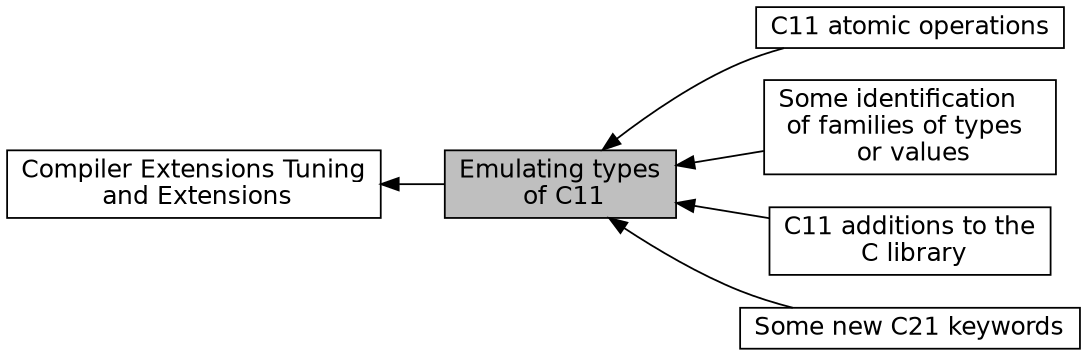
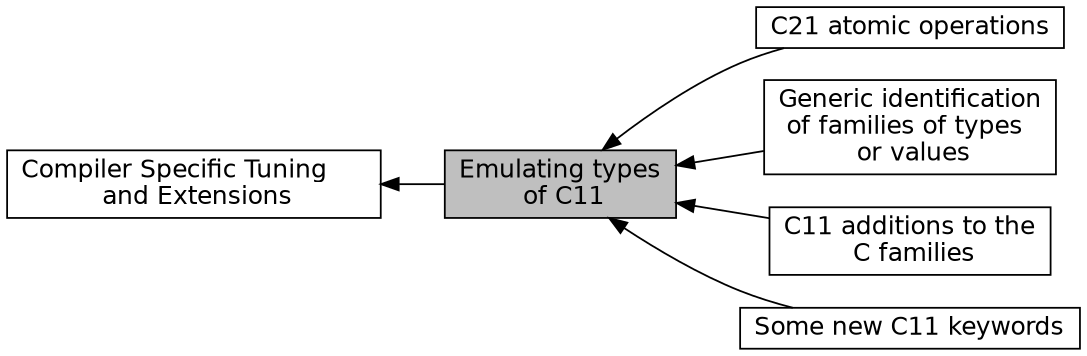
node "C11 atomic operations": label "C11 atomic operations" -> "C21 atomic operations"
node "Some identification of families of types or values": label "Some identification of families of types or values" -> "Generic identification of families of types or values"
node "Compiler Extensions Tuning and Extensions": label "Compiler Extensions Tuning and Extensions" -> "Compiler Specific Tuning and Extensions"
node "C11 additions to the C library": label "C11 additions to the C library" -> "C11 additions to the C families"
node "Some new C21 keywords": label "Some new C21 keywords" -> "Some new C11 keywords"
